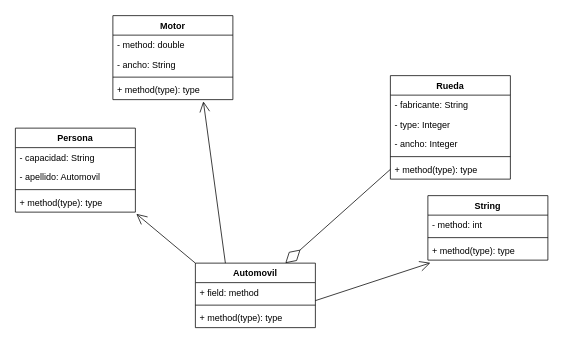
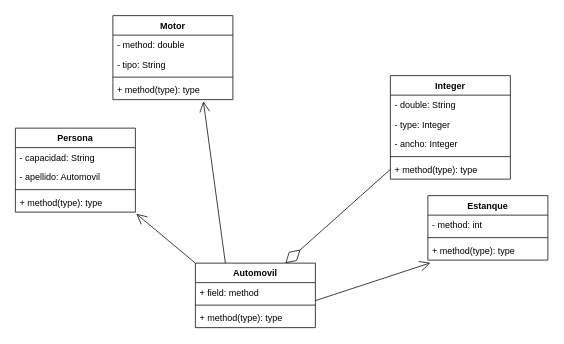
node "- ancho: String": label "- ancho: String" -> "- tipo: String"
node "Rueda": label "Rueda" -> "Integer"
node "- fabricante: String": label "- fabricante: String" -> "- double: String"
node "String": label "String" -> "Estanque"
